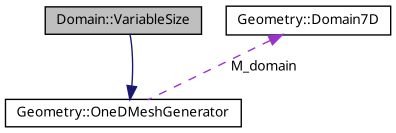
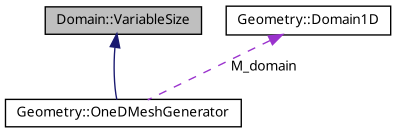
node "Geometry::Domain7D": label "Geometry::Domain7D" -> "Geometry::Domain1D"
edge "Domain::VariableSize" -> "Geometry::OneDMeshGenerator": reversed
